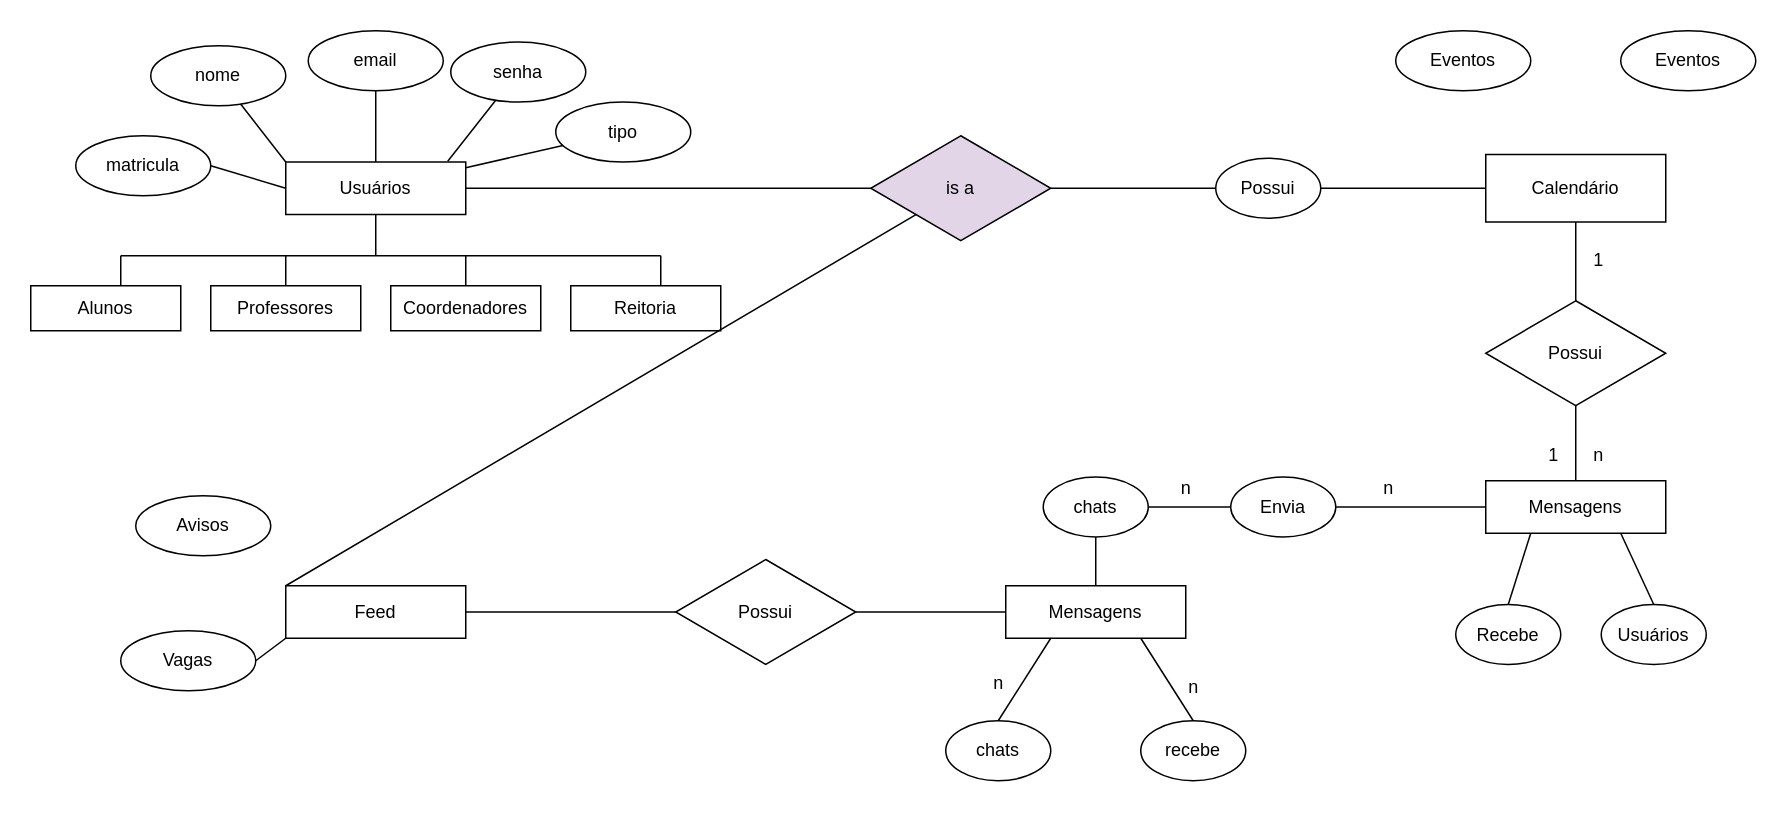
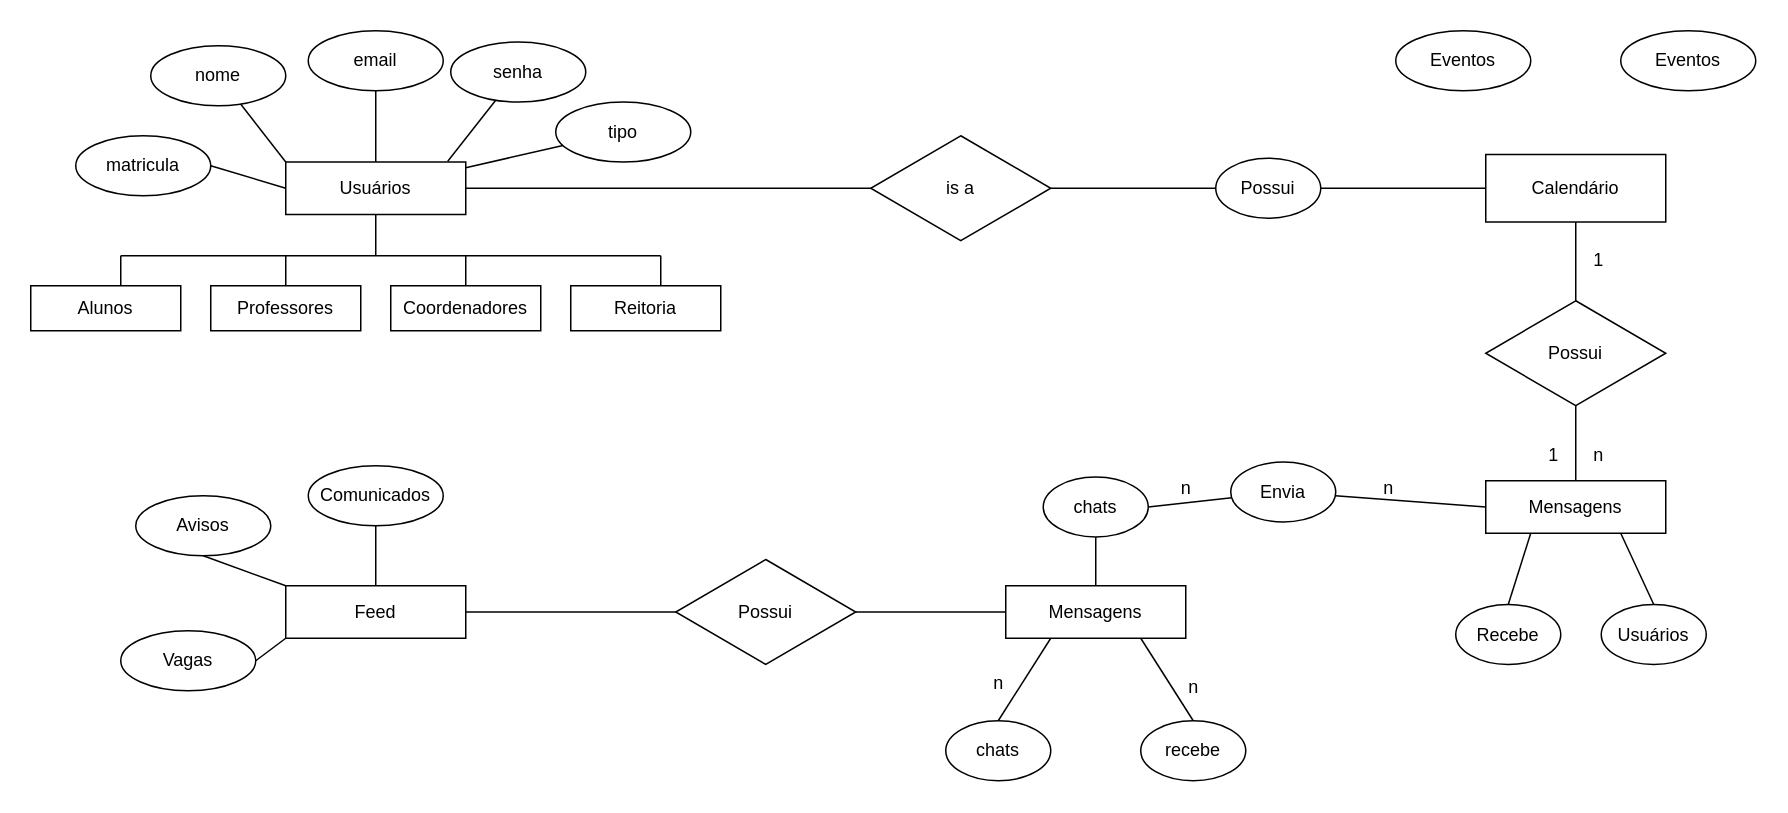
node "is a": fillcolor #e1d5e7 -> #ffffff
edge "is a" -- "Feed": now "Avisos" -- "Feed"
node "Comunicados": added
node "Envia": moved (1283, 507) -> (1283, 492)
edge "Comunicados" -- "Feed": added
